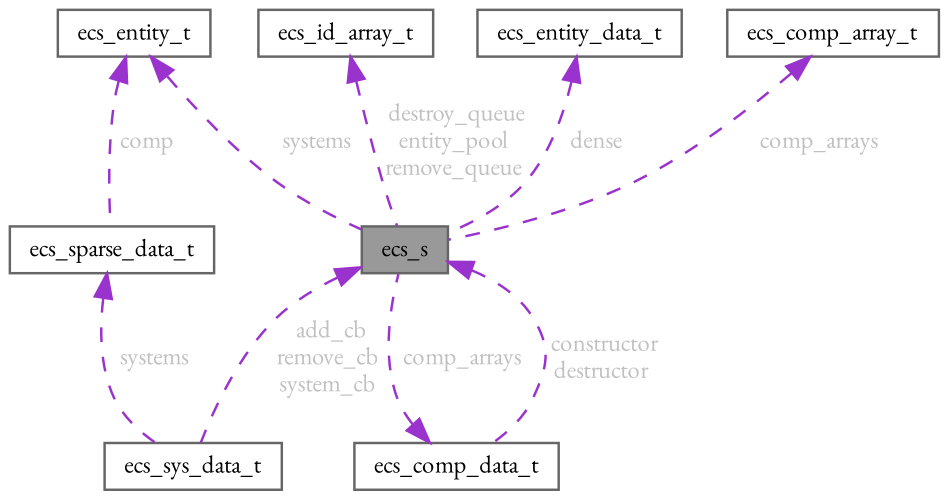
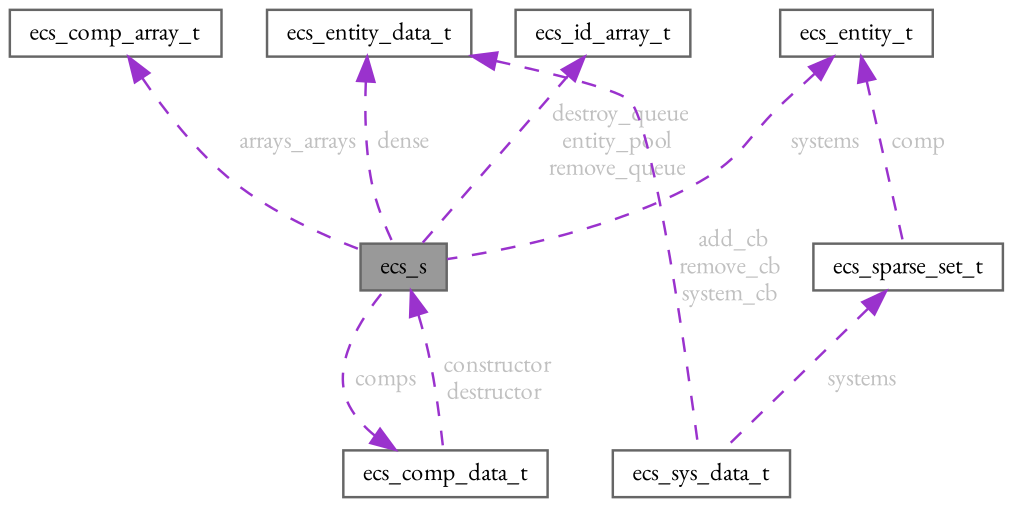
edge "ecs_s" -> "ecs_comp_array_t": label " comp_arrays" -> " arrays_arrays"
node "ecs_sparse_data_t": label "ecs_sparse_data_t" -> "ecs_sparse_set_t"
edge "ecs_sys_data_t" -> "ecs_s": now "ecs_sys_data_t" -> "ecs_entity_data_t"
edge "ecs_s" -> "ecs_comp_data_t": label " comp_arrays" -> " comps"
